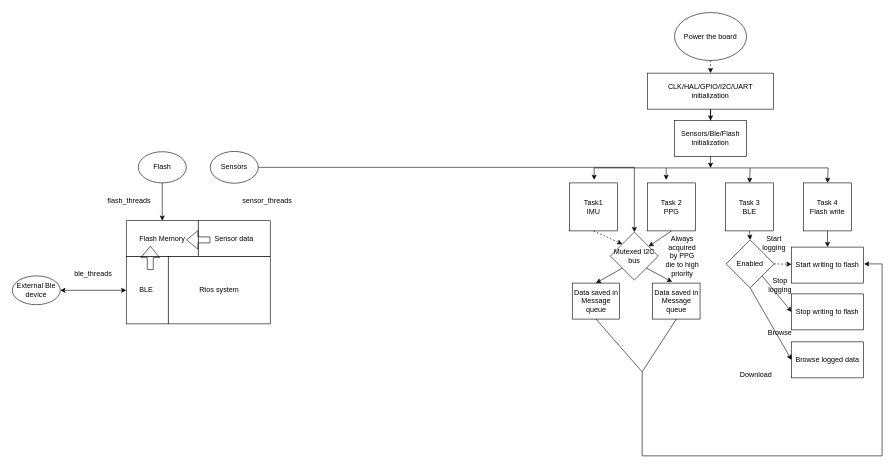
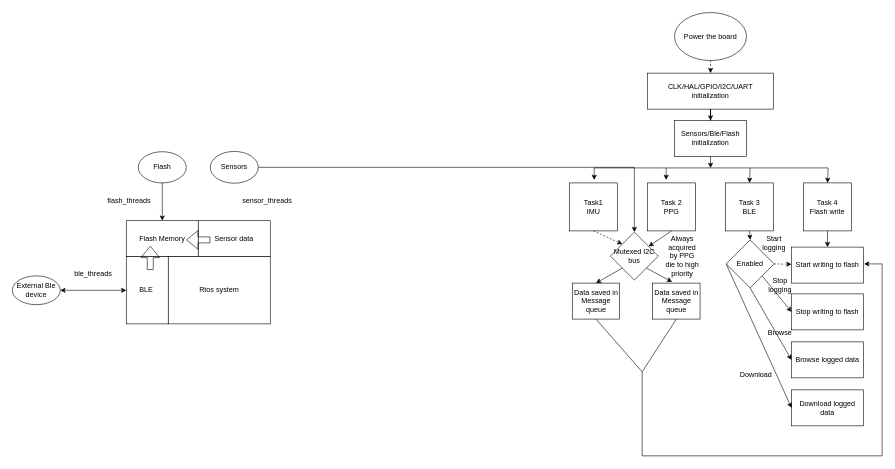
edge "Enabled" -> "Download logged data": added
node "Download logged data": added
